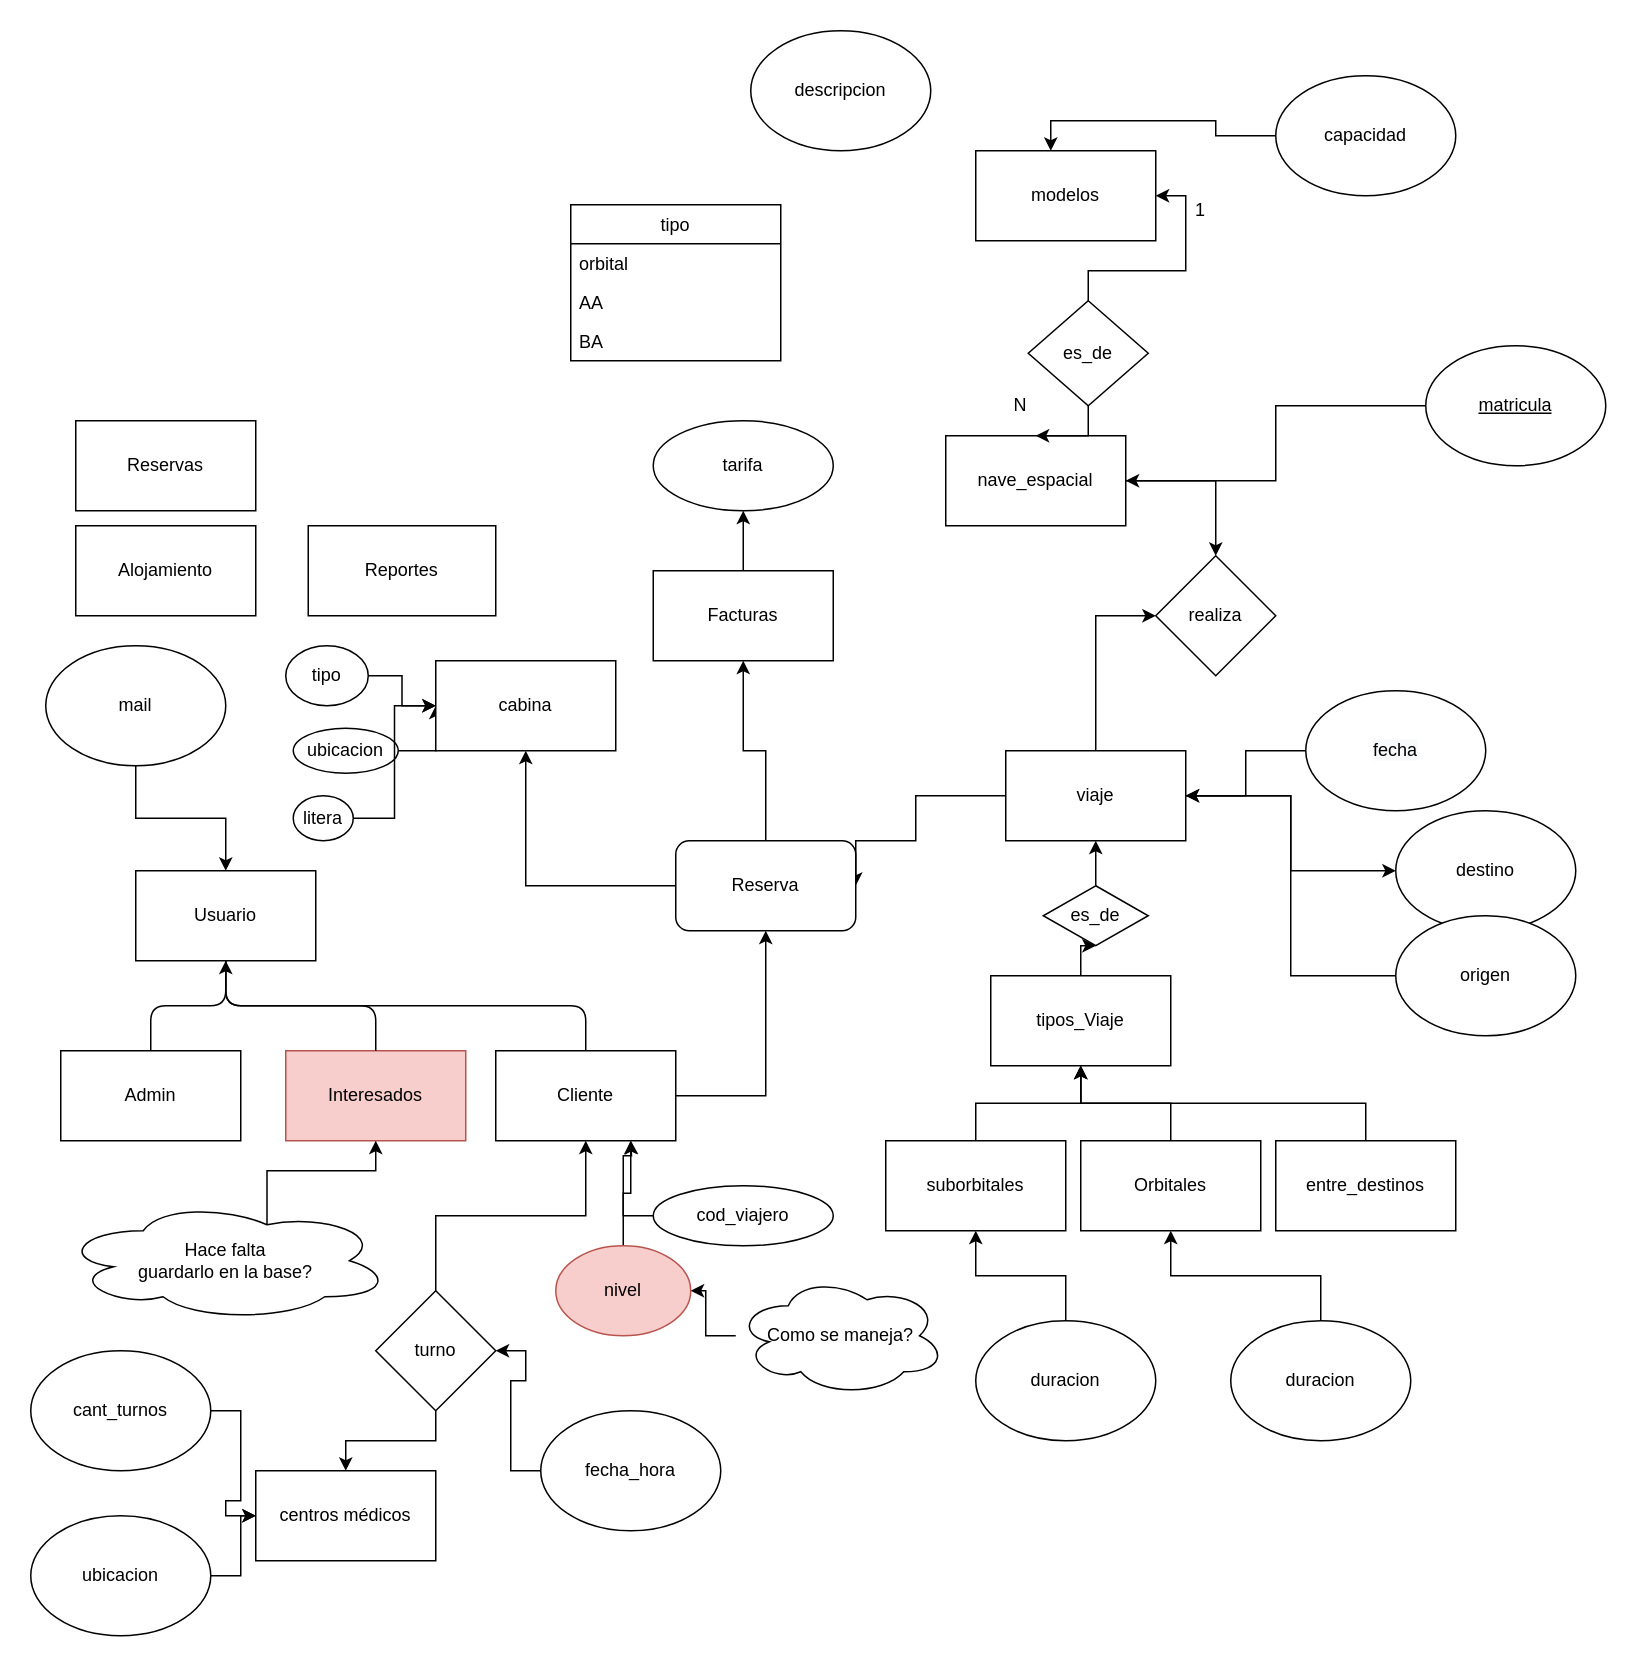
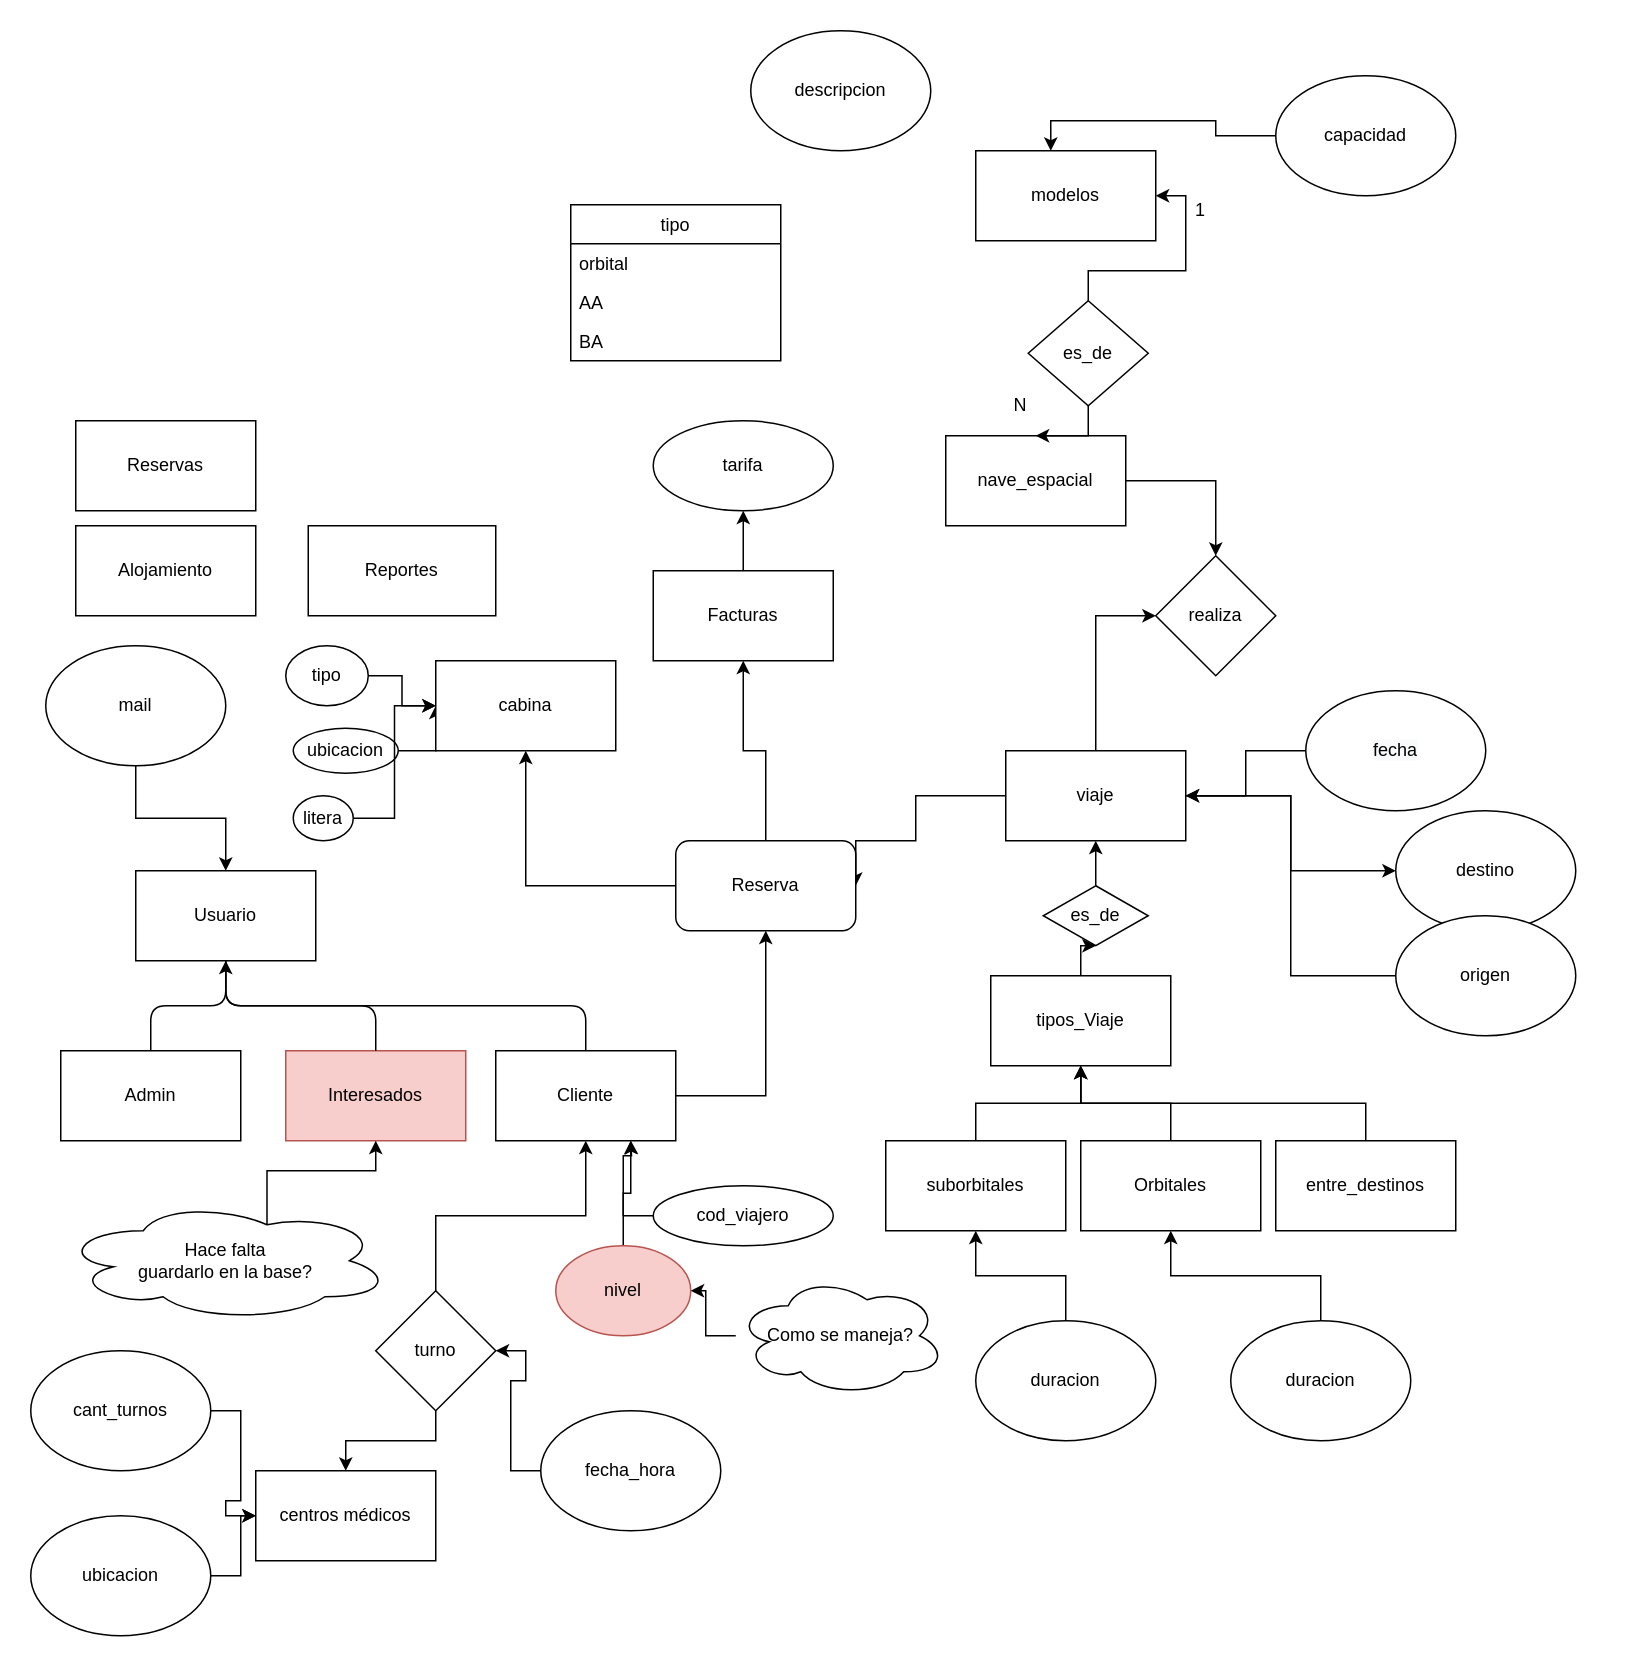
edge "matricula" -> "nave_espacial": removed
node "matricula": removed
